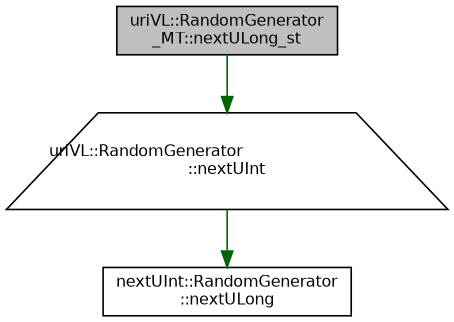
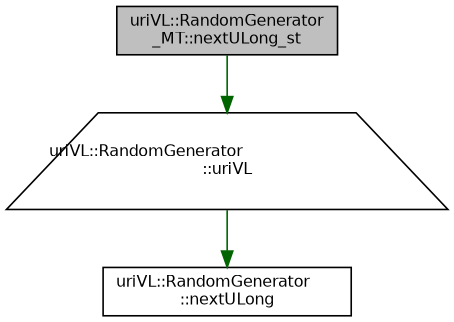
node "uriVL::RandomGenerator ::nextUInt": label "uriVL::RandomGenerator ::nextUInt" -> "uriVL::RandomGenerator ::uriVL"
node "nextUInt::RandomGenerator ::nextULong": label "nextUInt::RandomGenerator ::nextULong" -> "uriVL::RandomGenerator ::nextULong"
